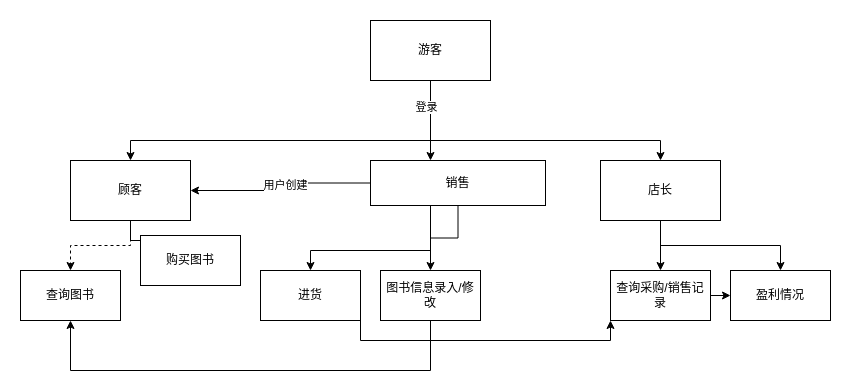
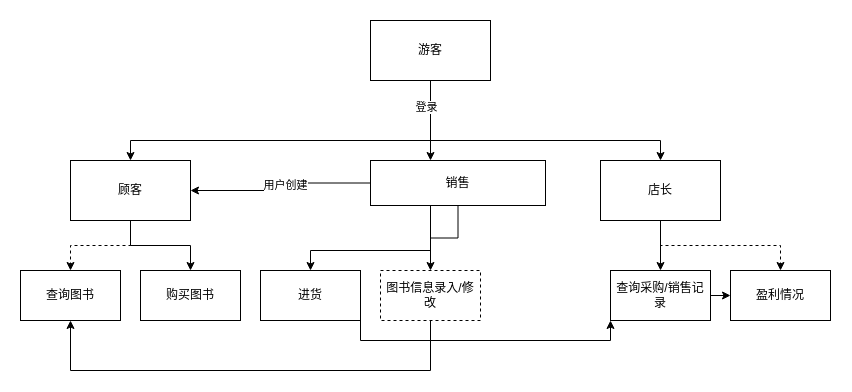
edge "店长" -> "盈利情况": style solid -> dashed
node "购买图书": moved (191, 261) -> (191, 296)
node "图书信息录入/修改": style solid -> dashed
